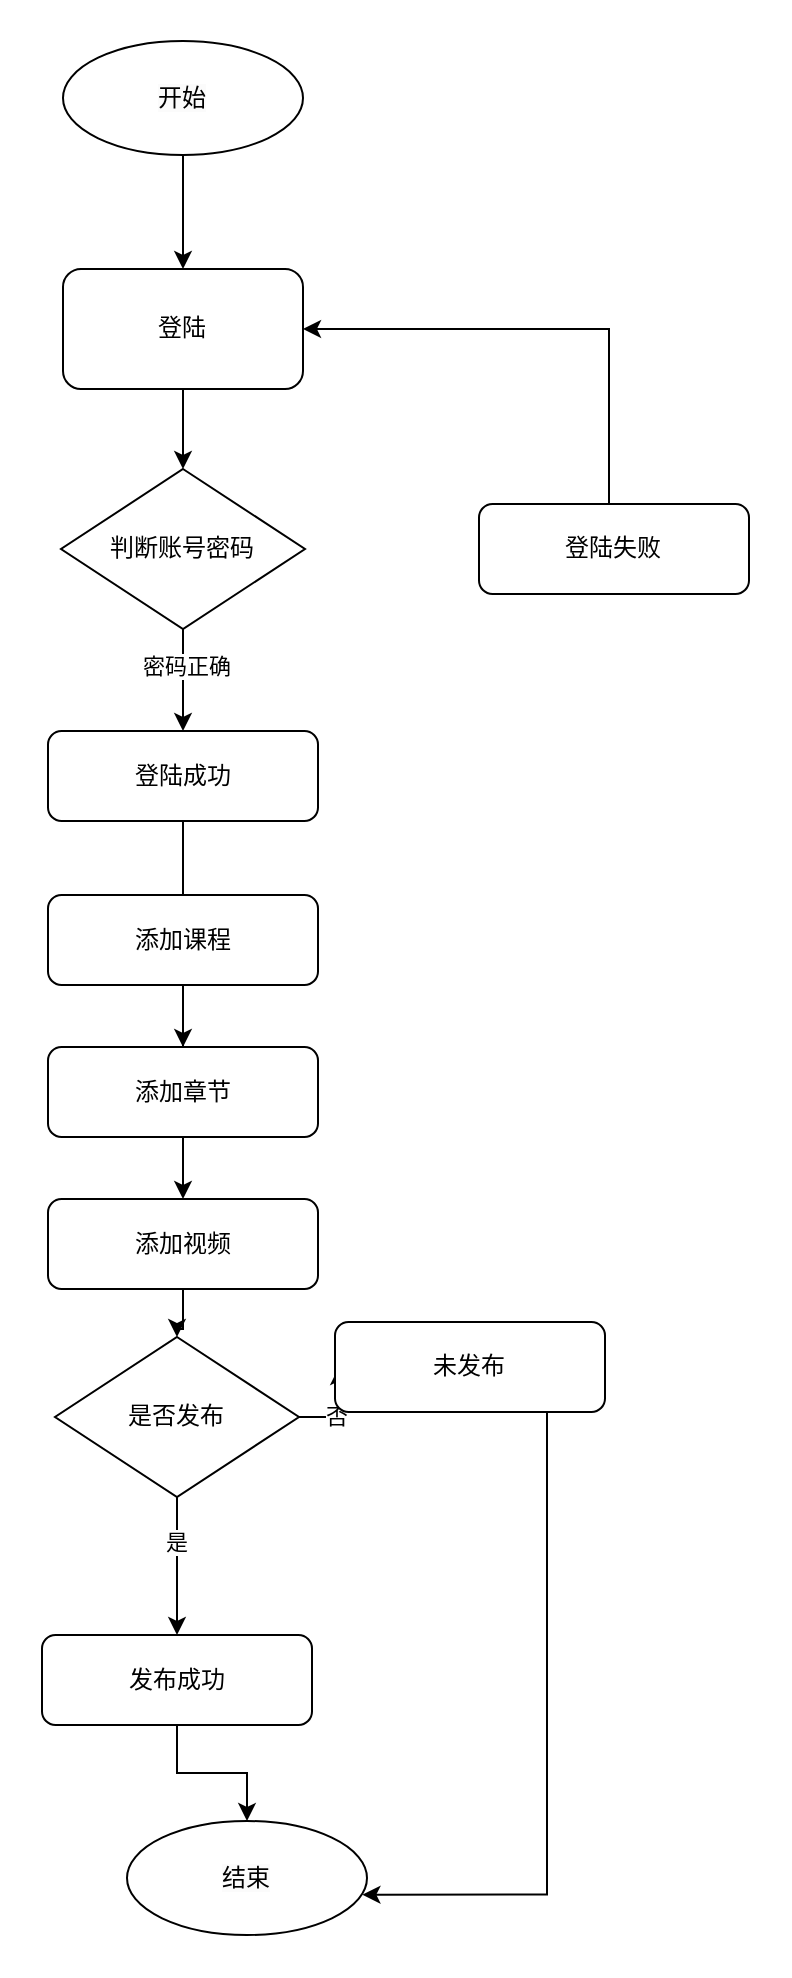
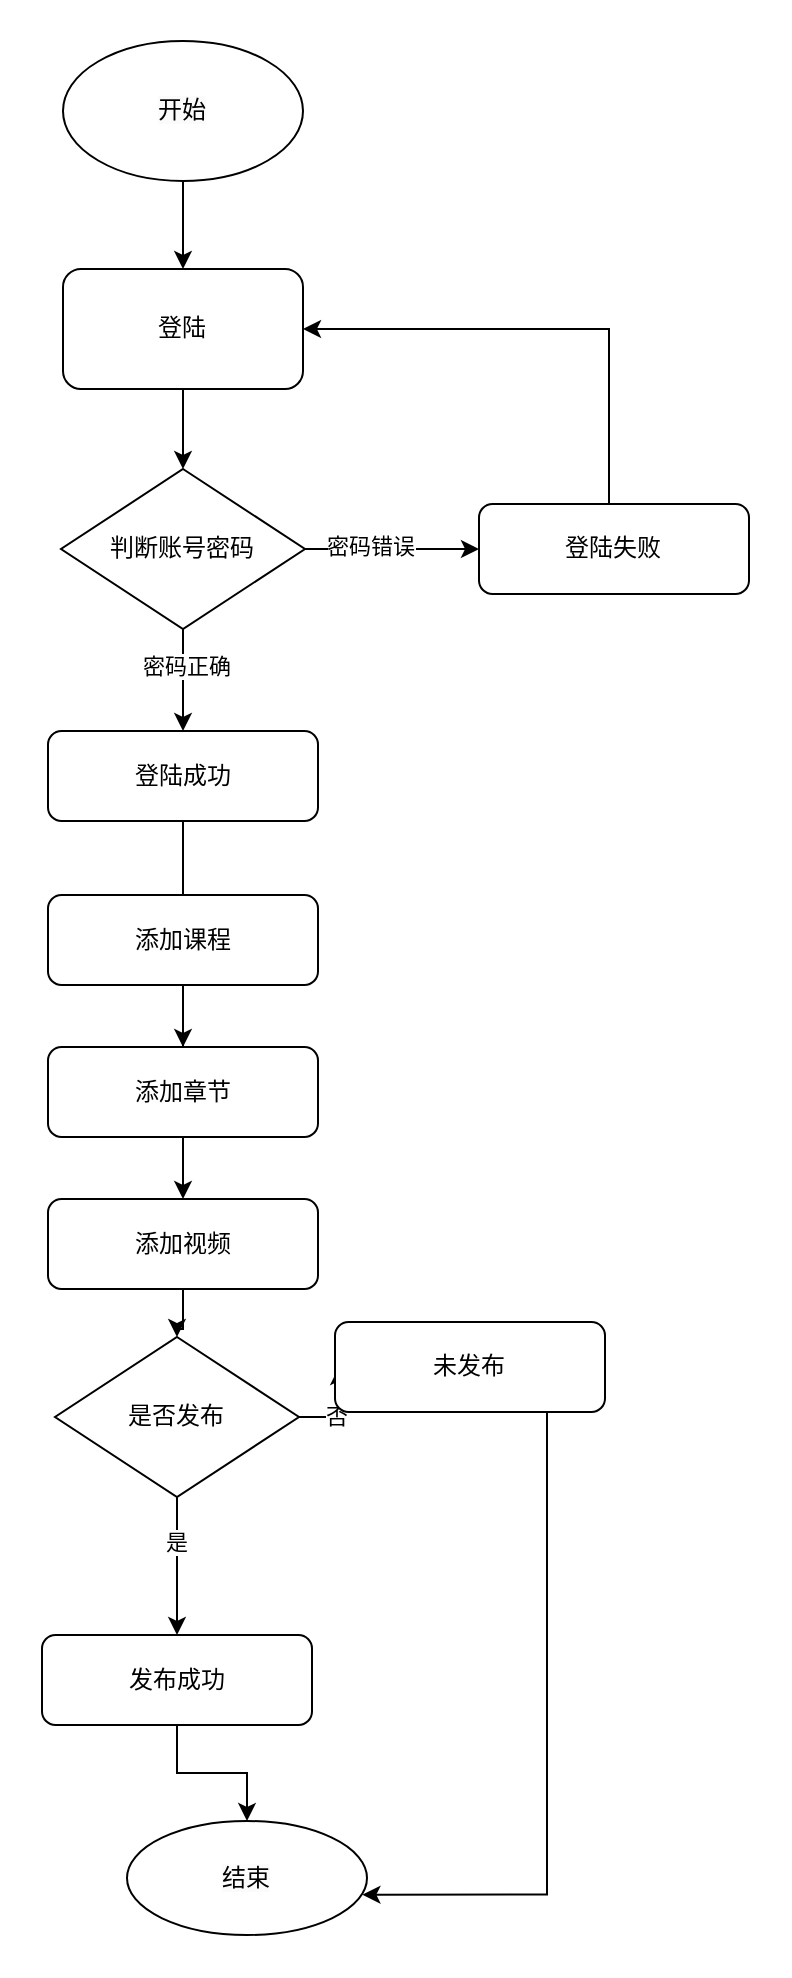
node "开始": size 240x114 -> 240x140
edge "判断账号密码" -> "登陆失败": added, label "密码错误"
